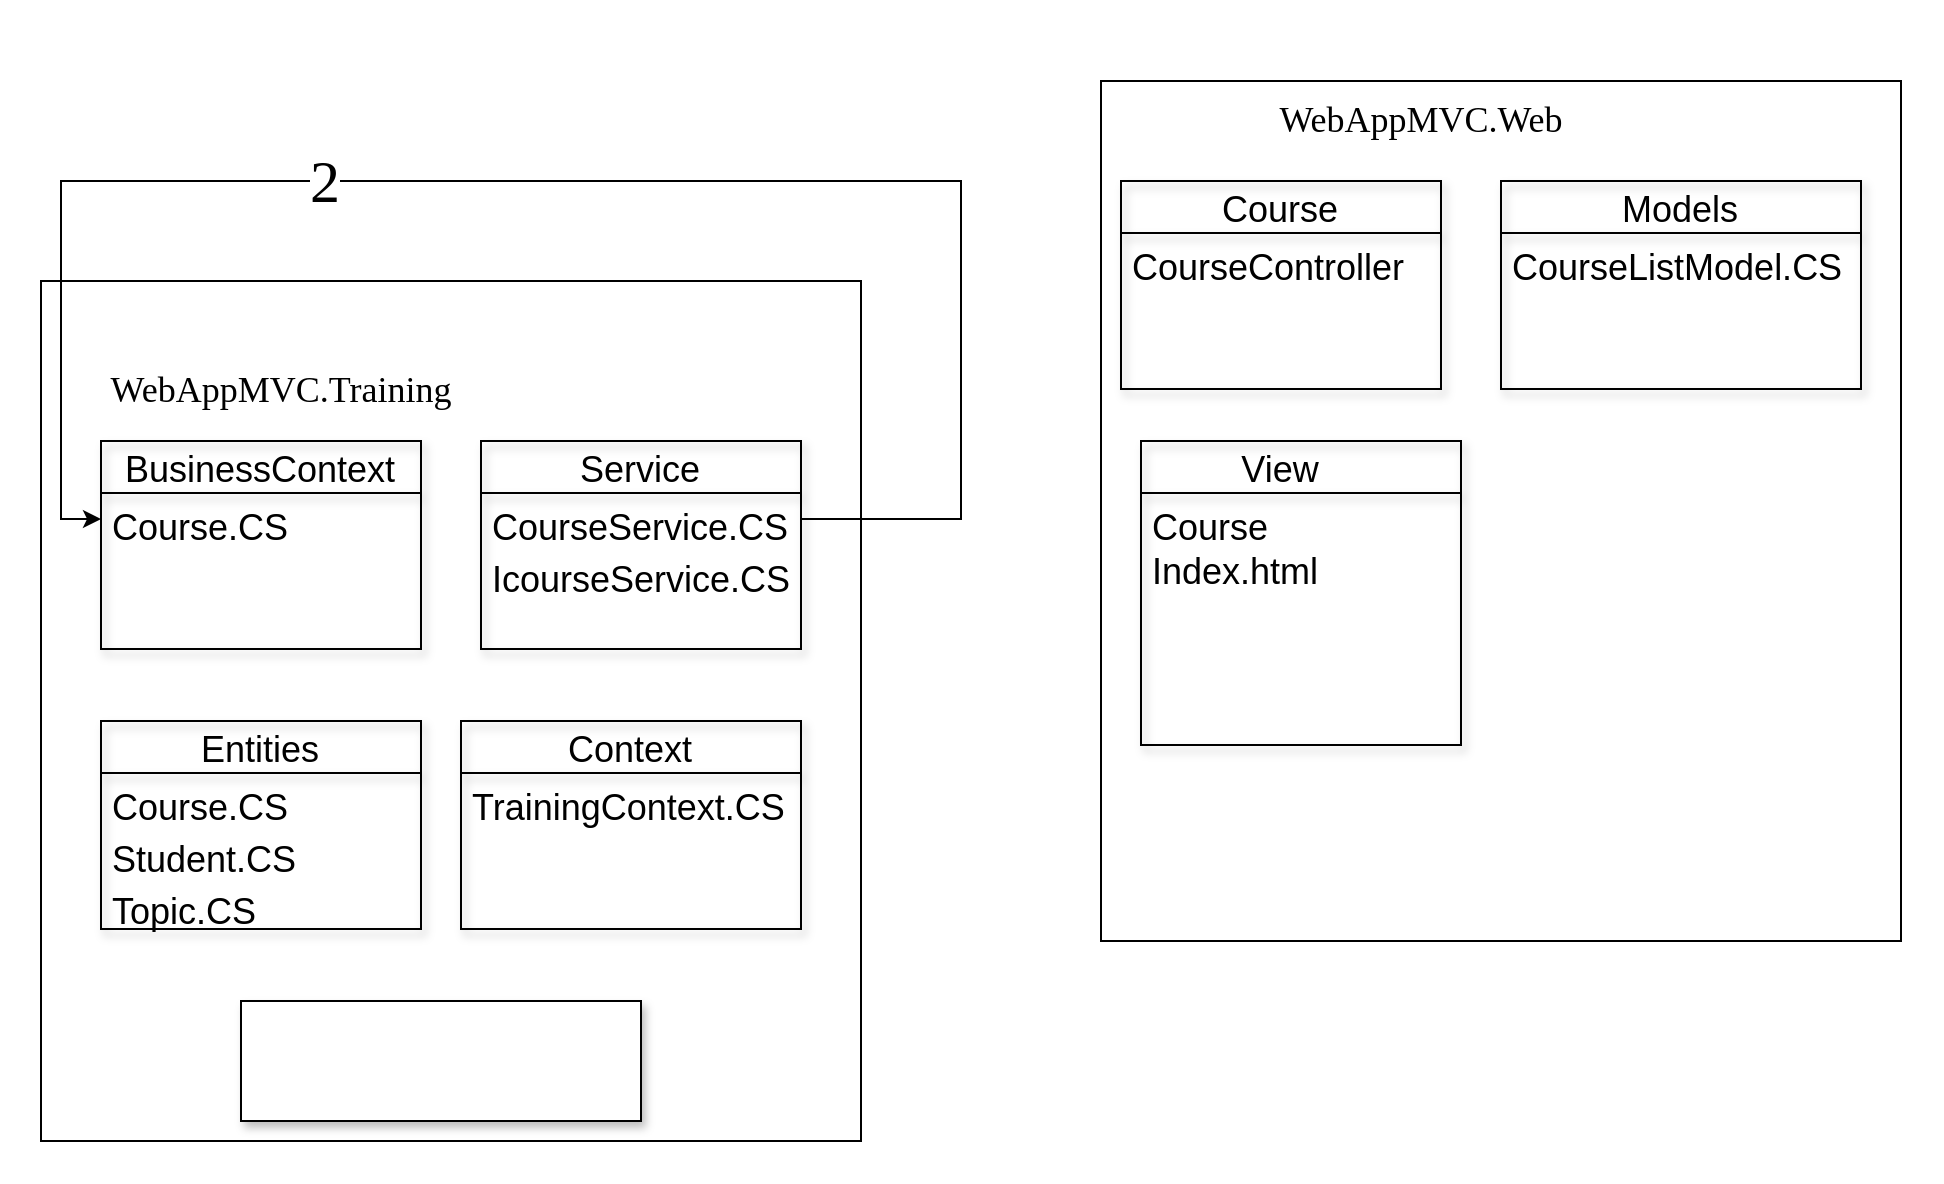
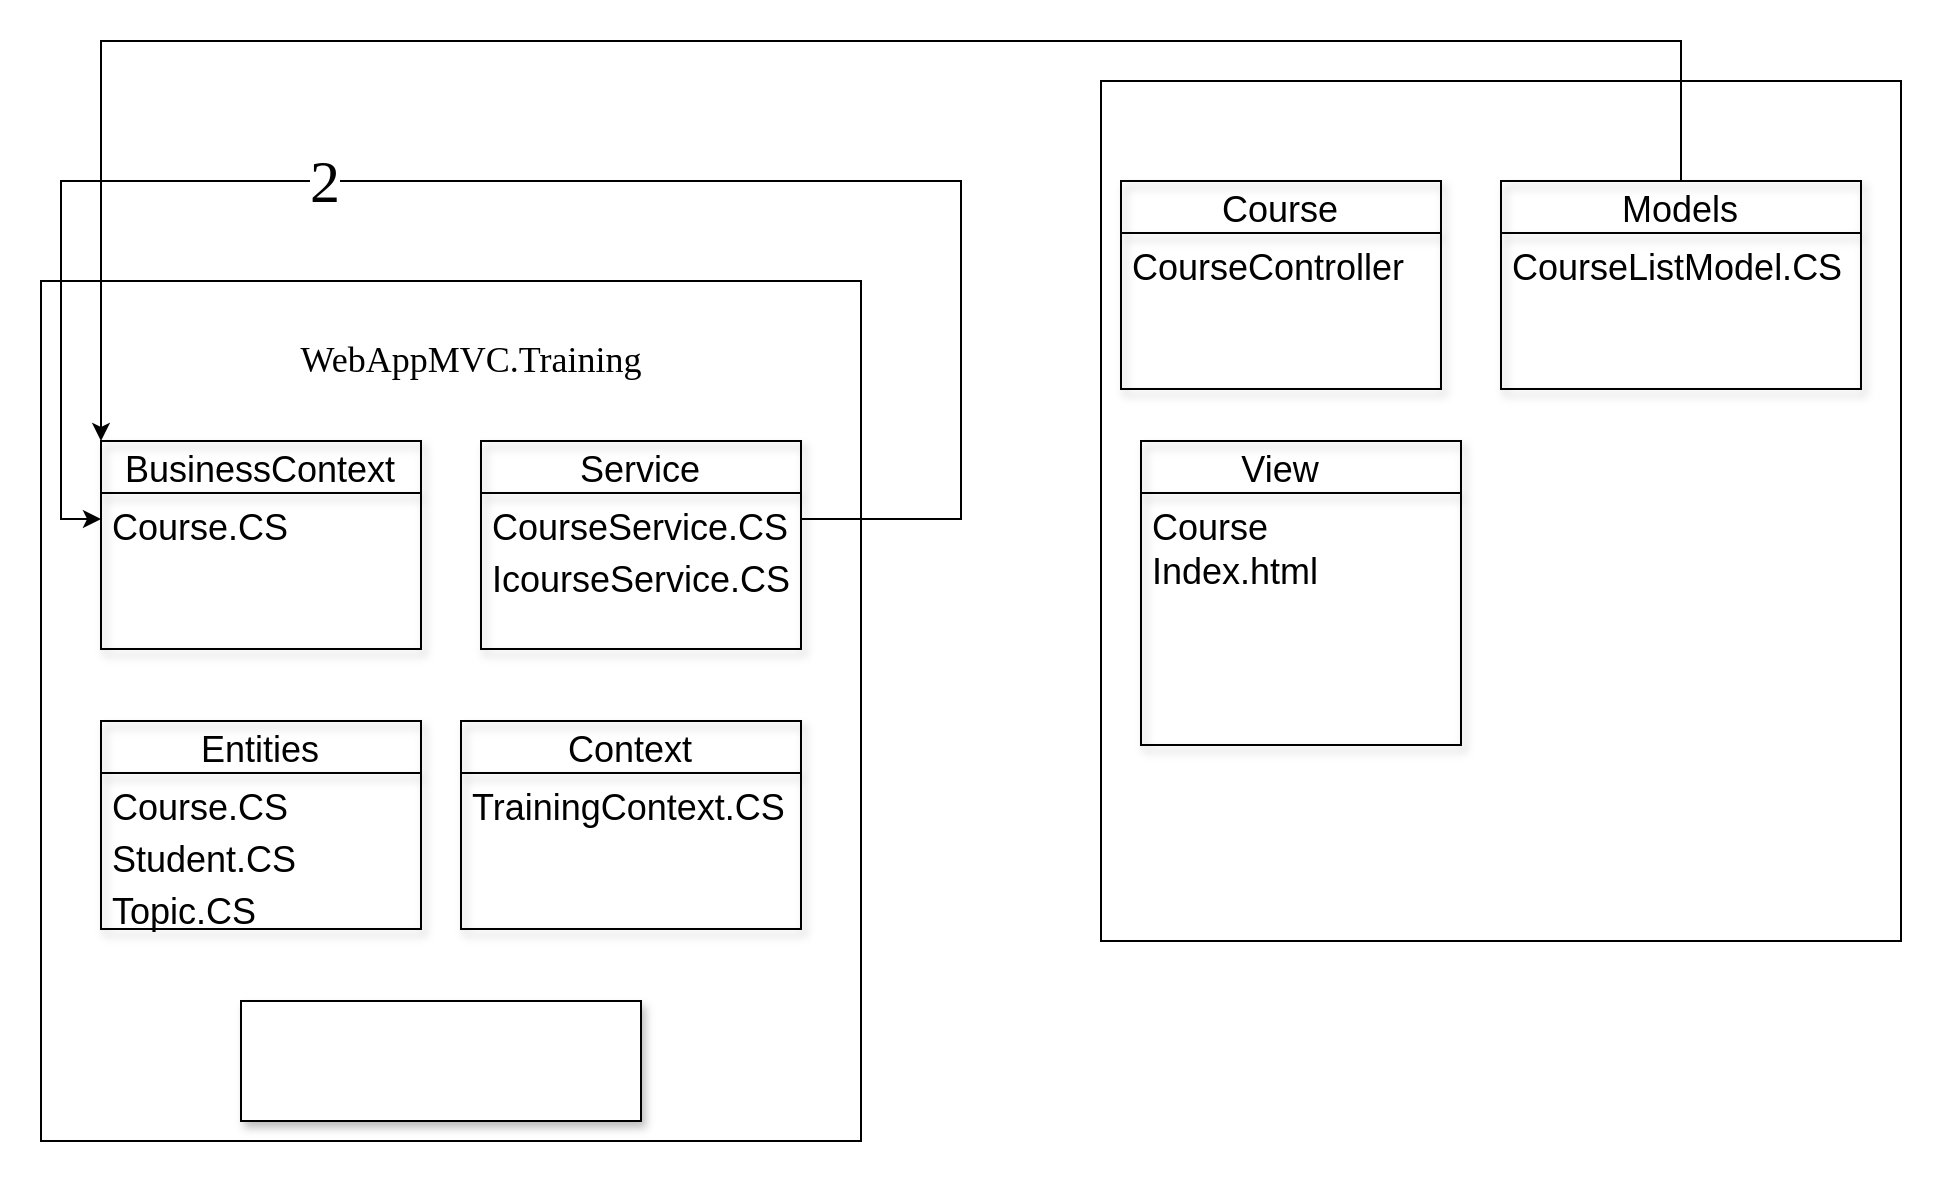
edge "Models" -> "BusinessContext": added
node "WebAppMVC.Web": removed
node "WebAppMVC.Training": moved (281, 391) -> (471, 361)
